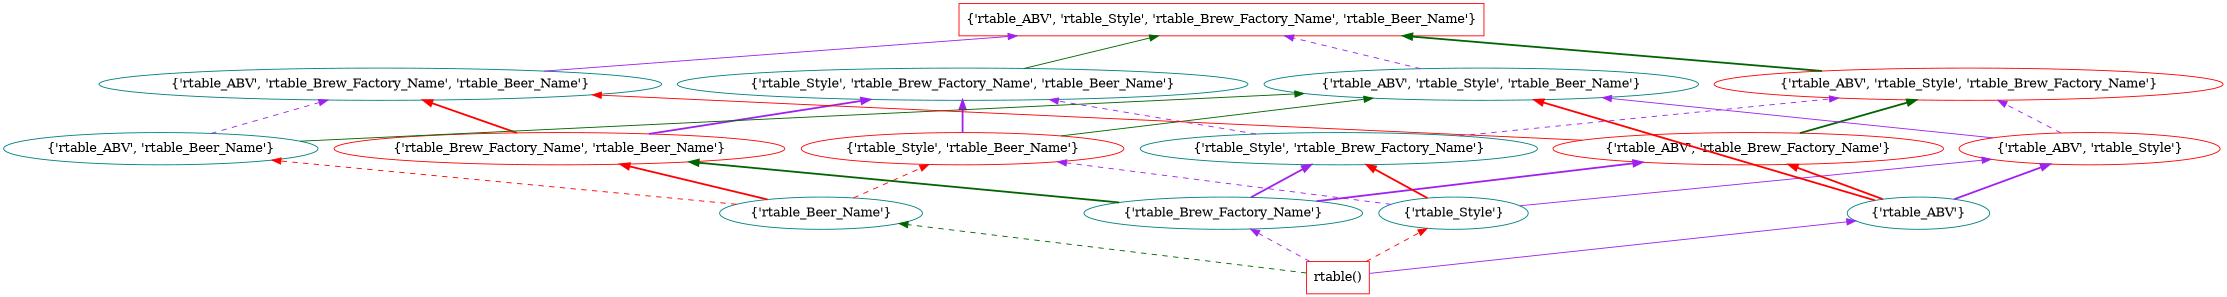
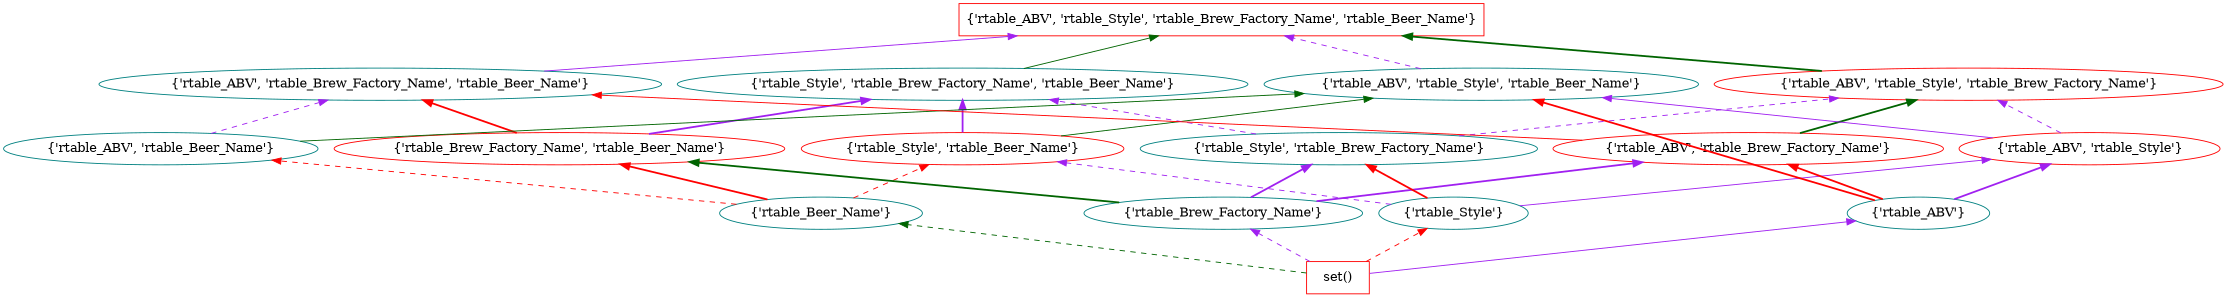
node "rtable()": label "rtable()" -> "set()"
